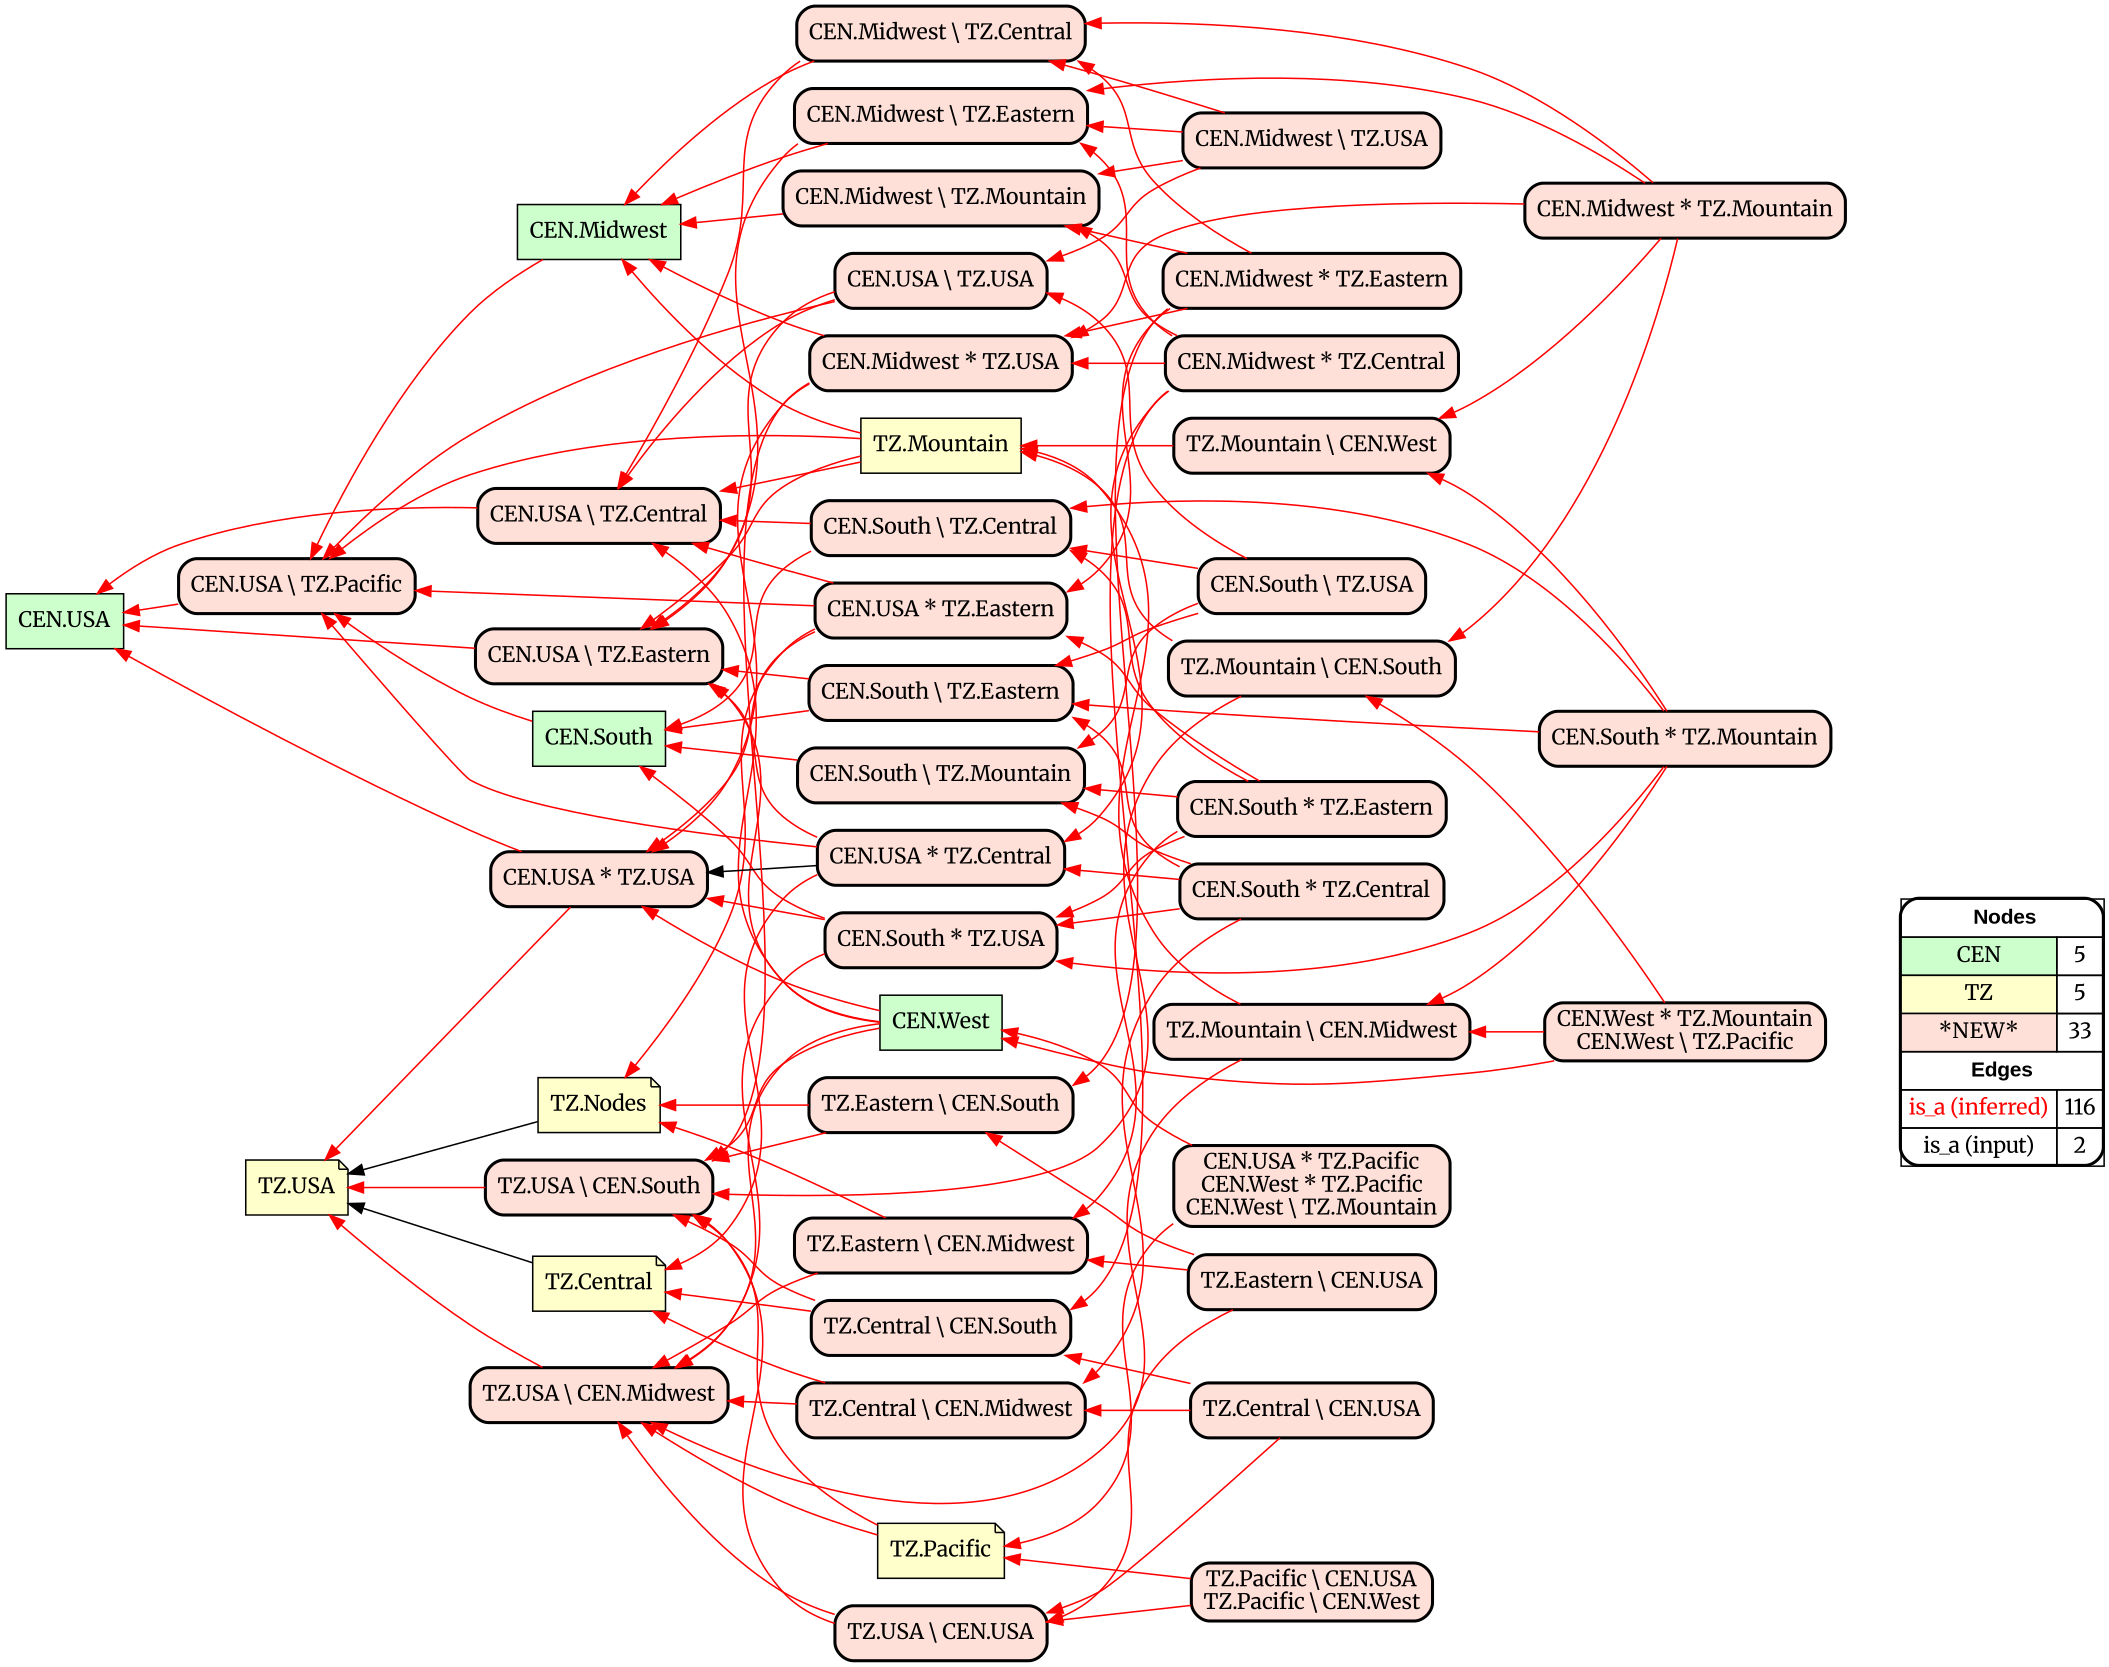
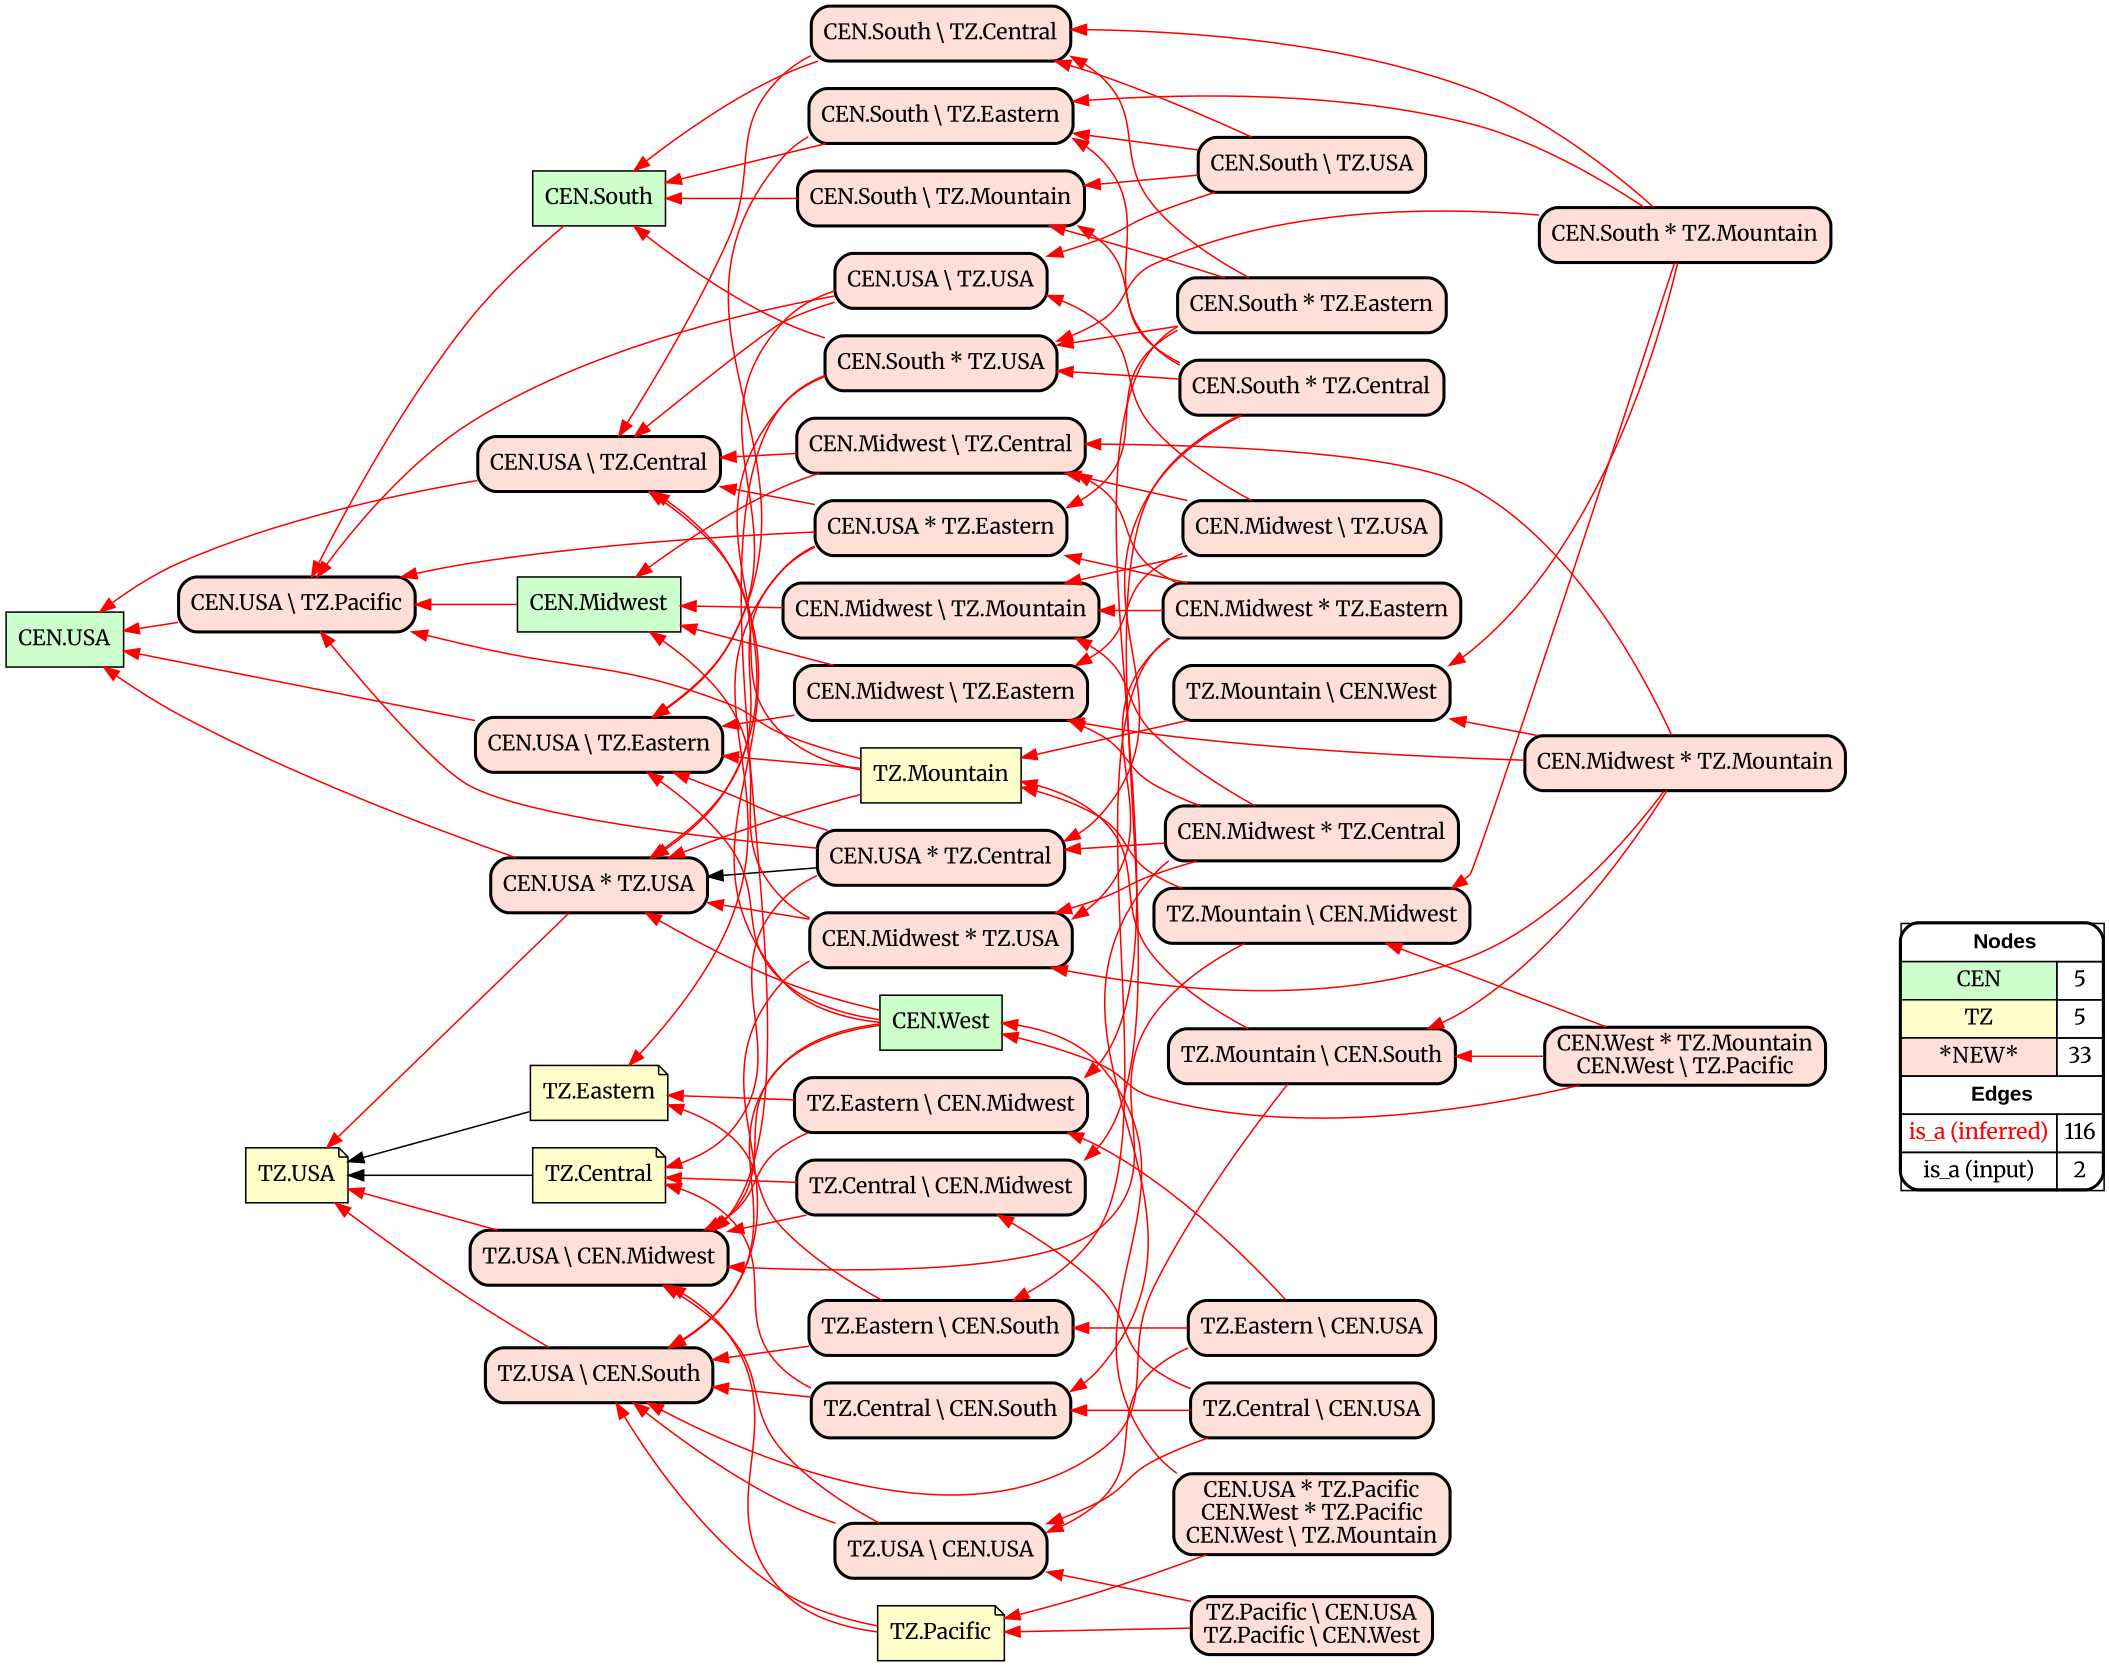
edge "TZ.Mountain" -> "CEN.Midwest": now "TZ.Mountain" -> "CEN.USA * TZ.USA"
node "TZ.Nodes": label "TZ.Nodes" -> "TZ.Eastern"
